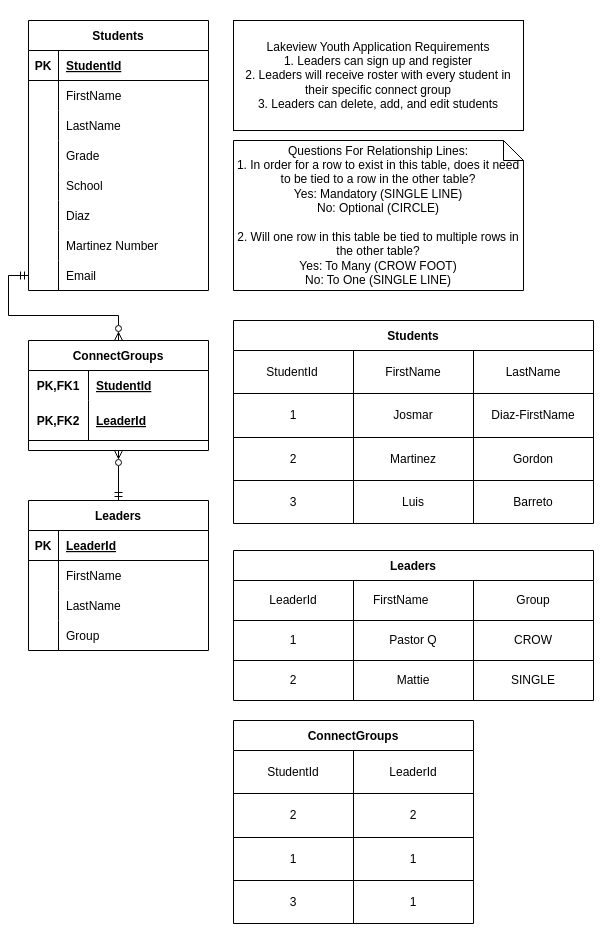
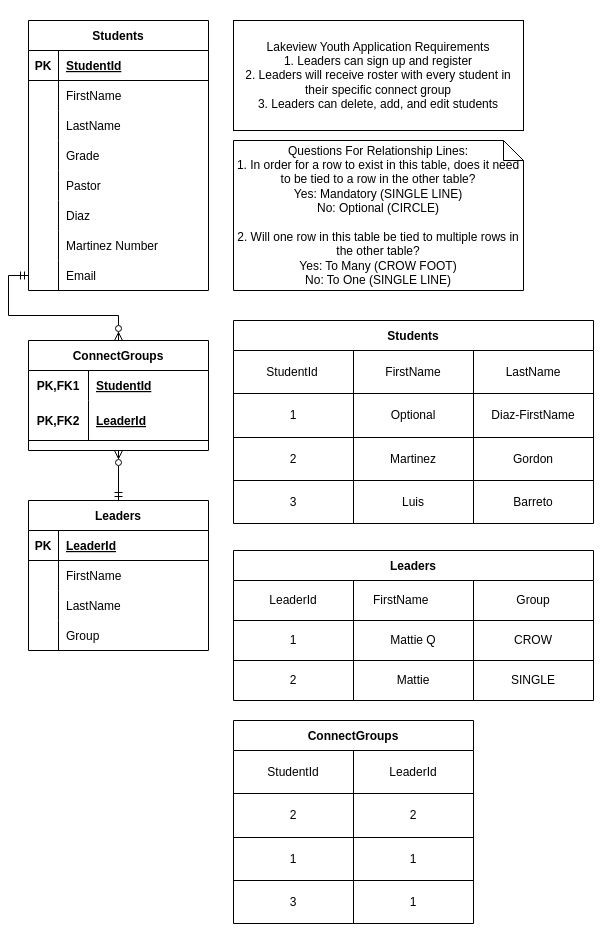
node "School": label "School" -> "Pastor"
node "Josmar": label "Josmar" -> "Optional"
node "Pastor Q": label "Pastor Q" -> "Mattie Q"
